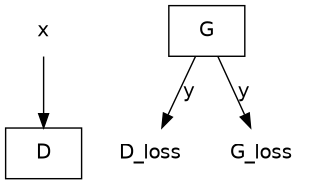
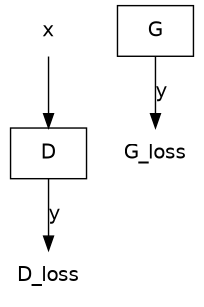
edge "G" -> "D_loss": now "D" -> "D_loss"
